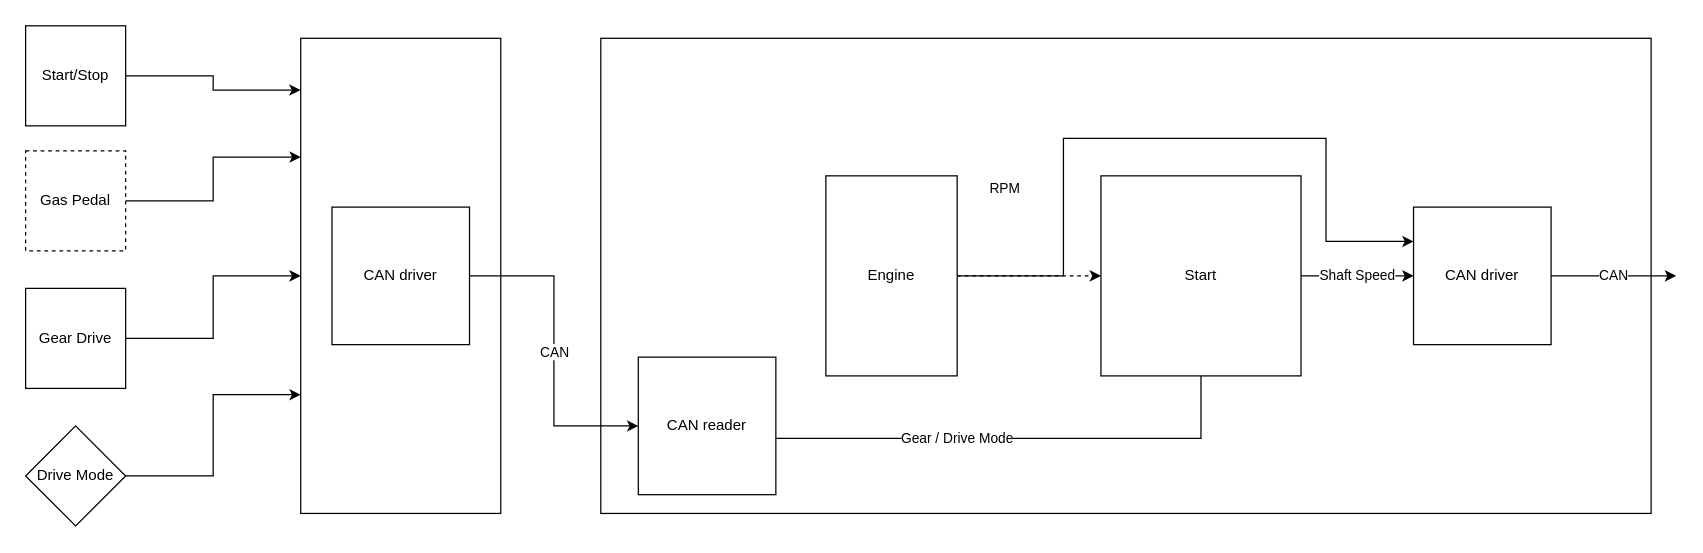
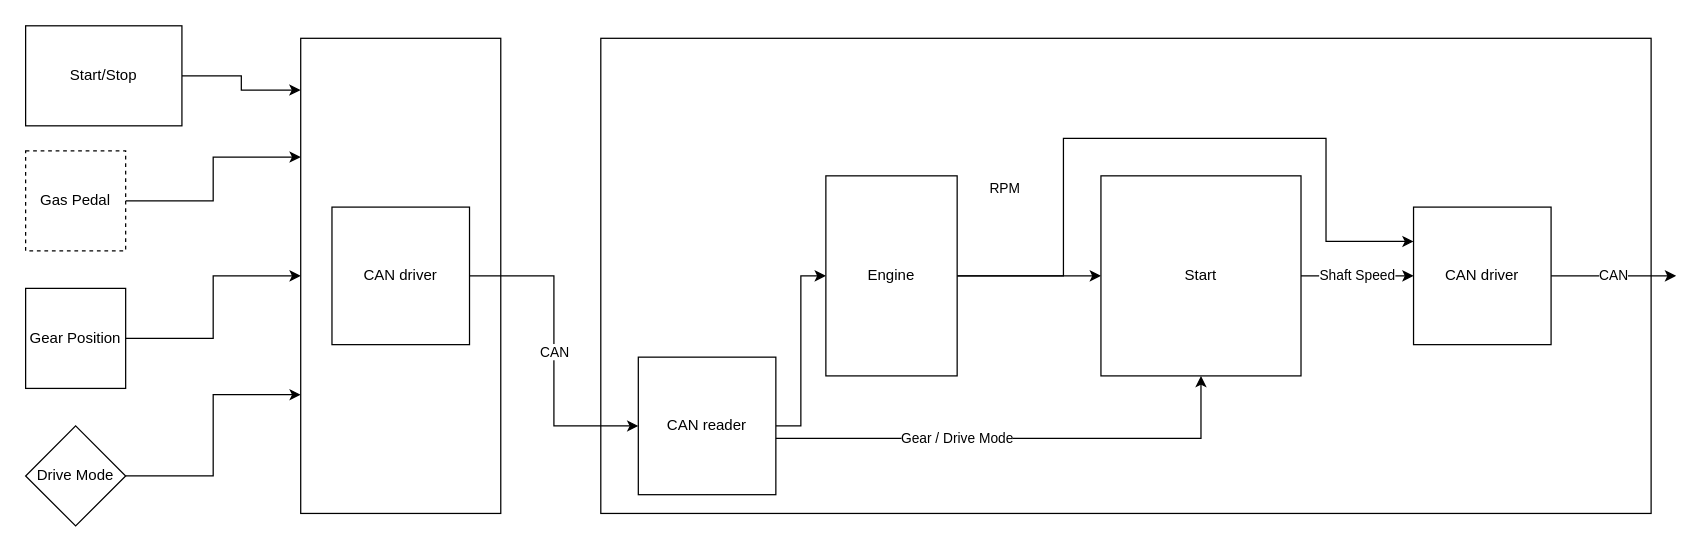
node "Start/Stop": size 100x100 -> 156x100
edge "Engine" -> "Start": style dashed -> solid
node "Gear Drive": label "Gear Drive" -> "Gear Position"
edge "CAN reader" -> "Engine": added
edge "Start" -- "CAN reader": arrowhead none -> classic
